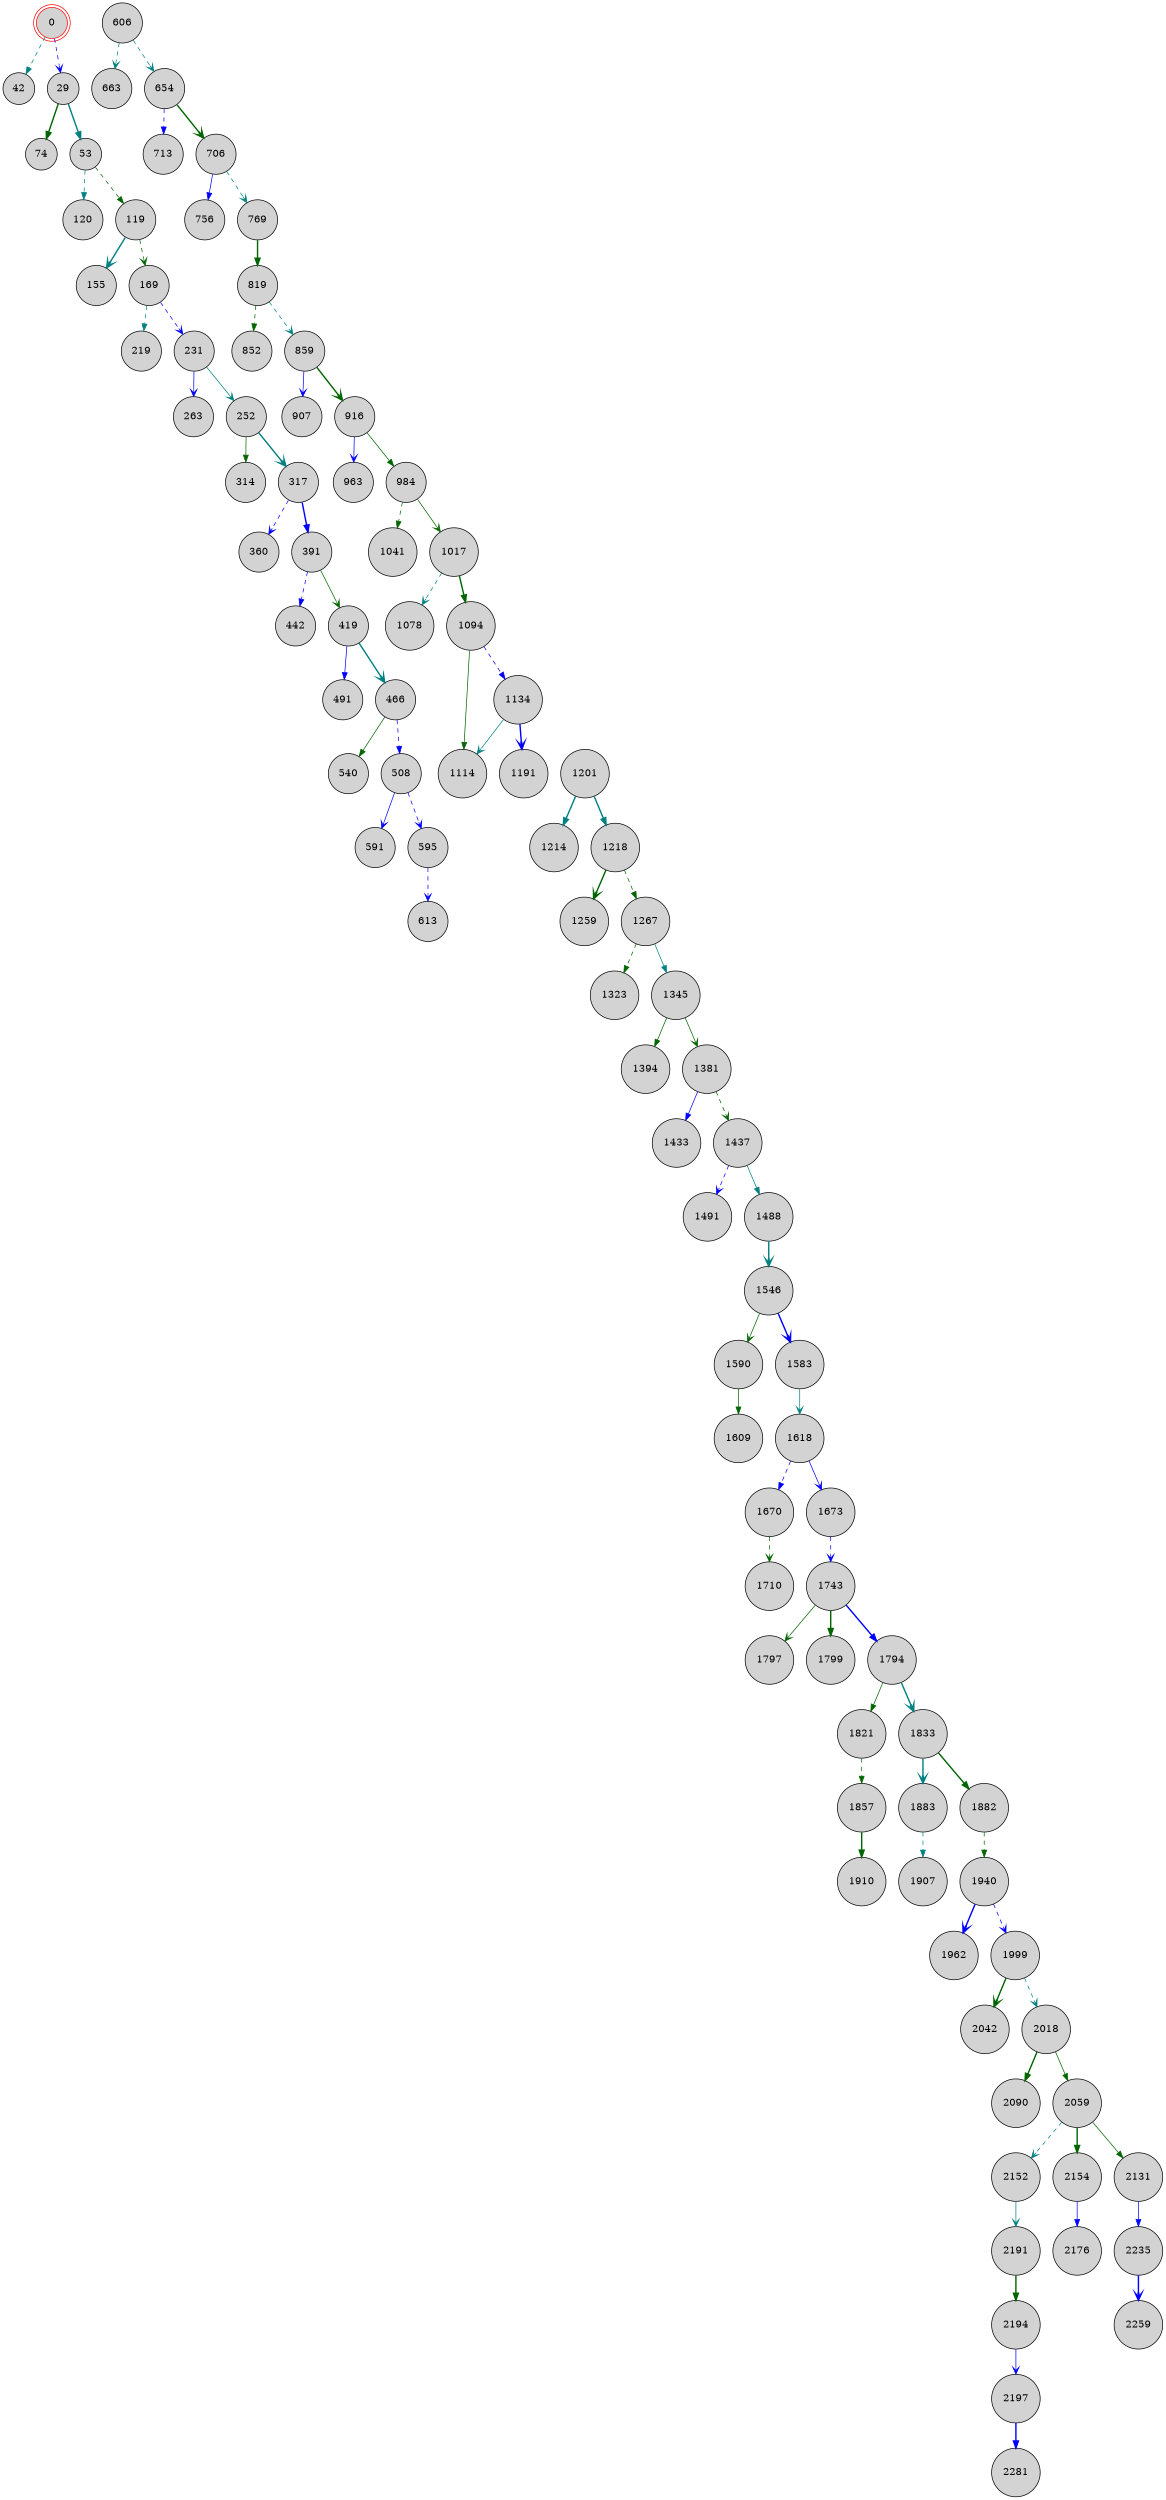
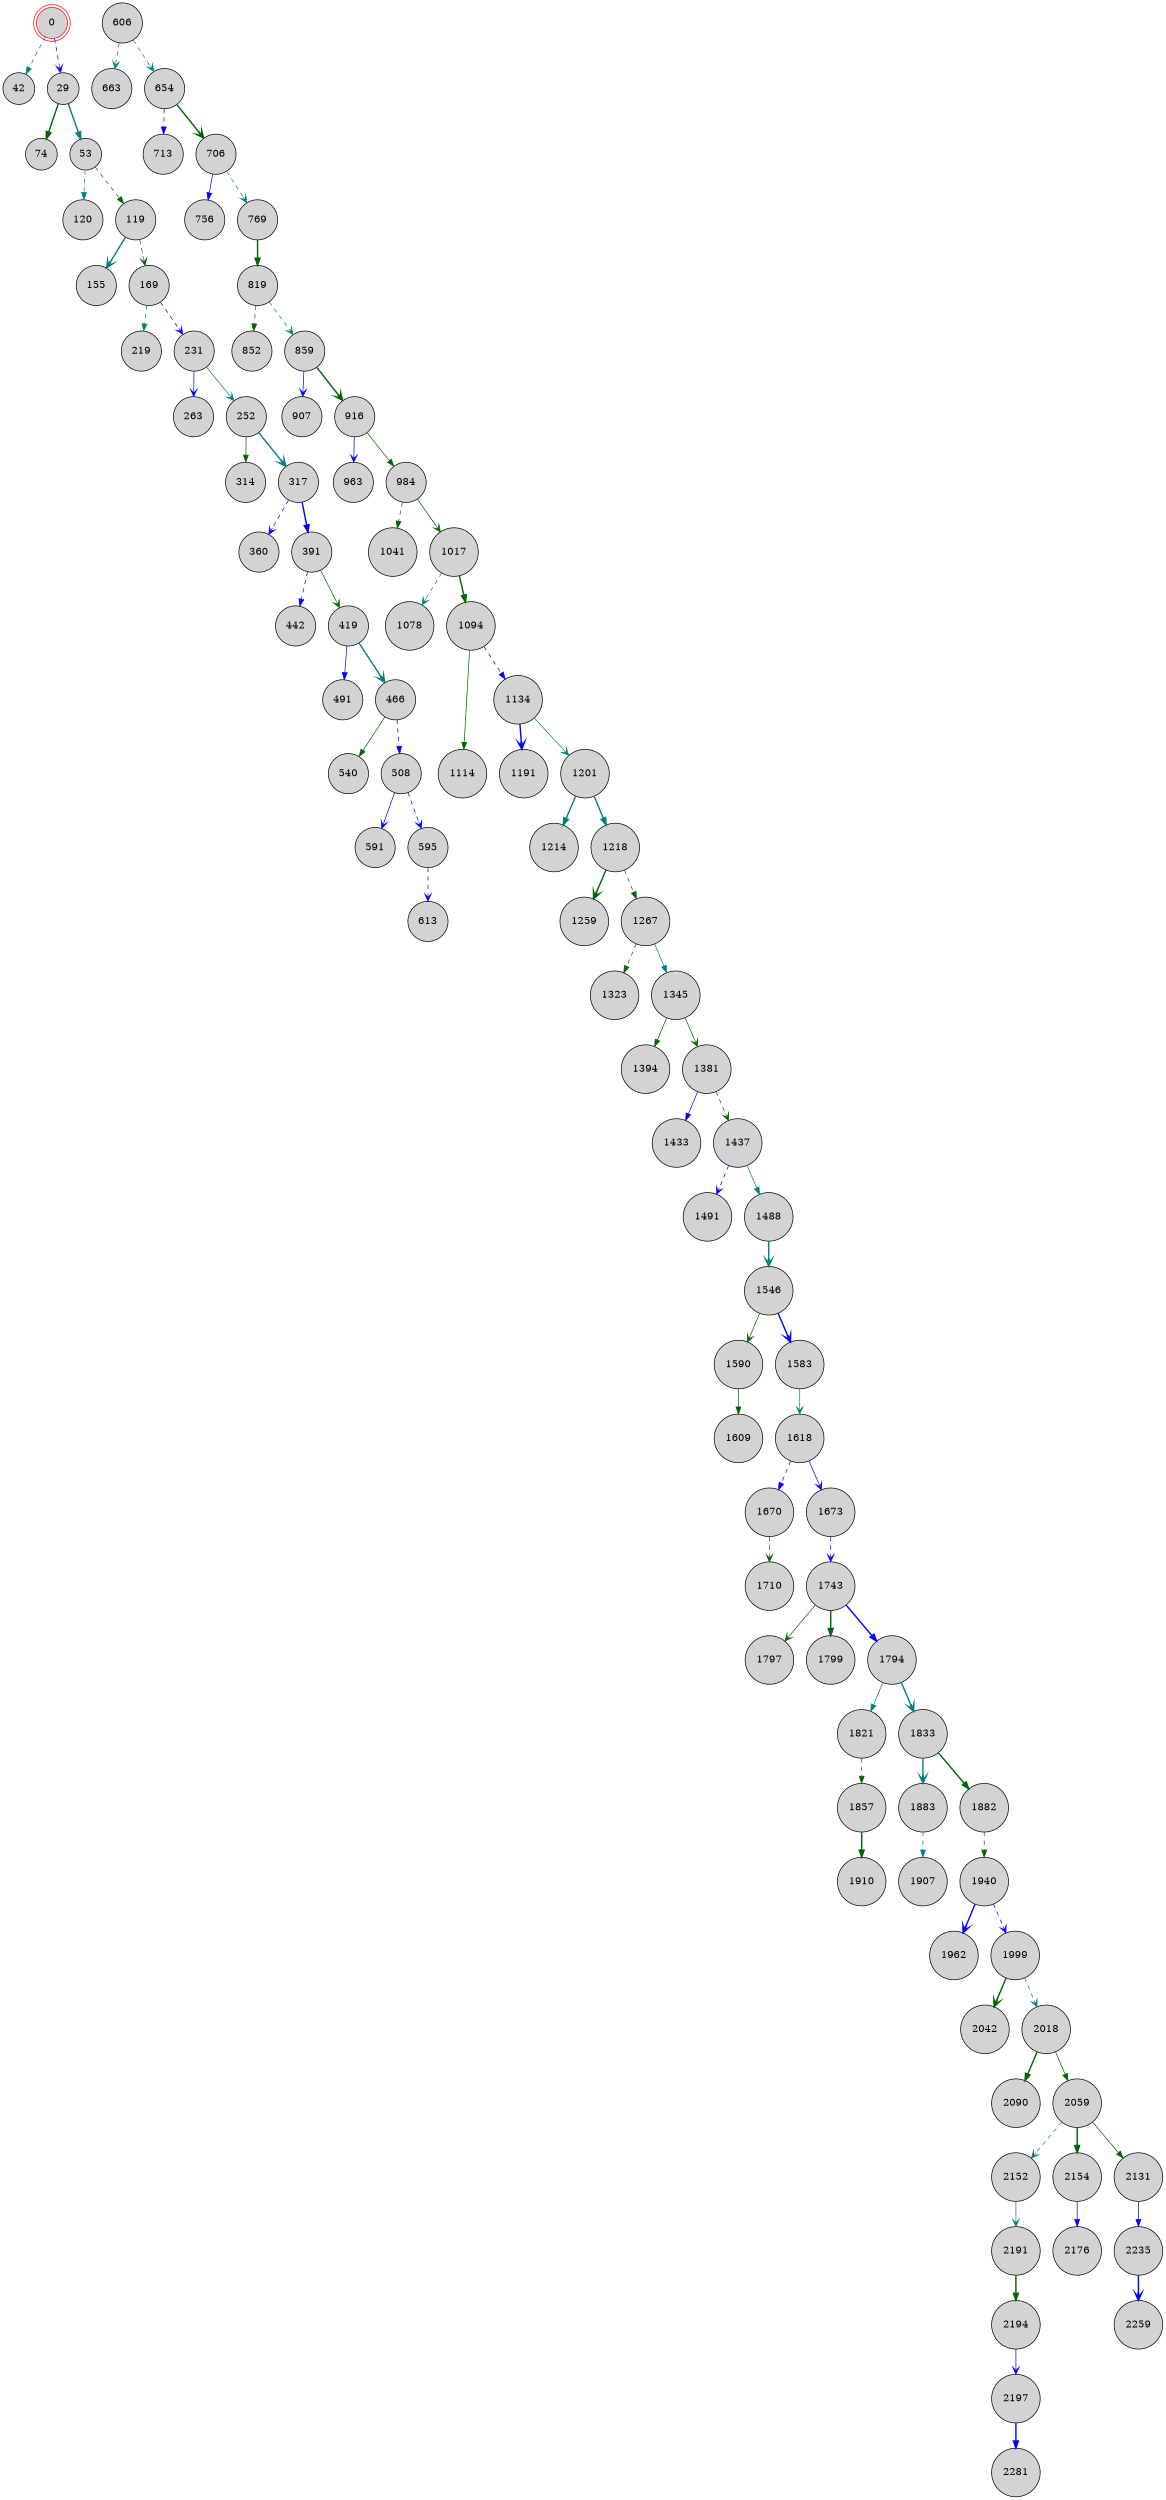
edge "1134" -> "1114": now "1134" -> "1201"
edge "1794" -> "1821": color darkgreen -> teal
